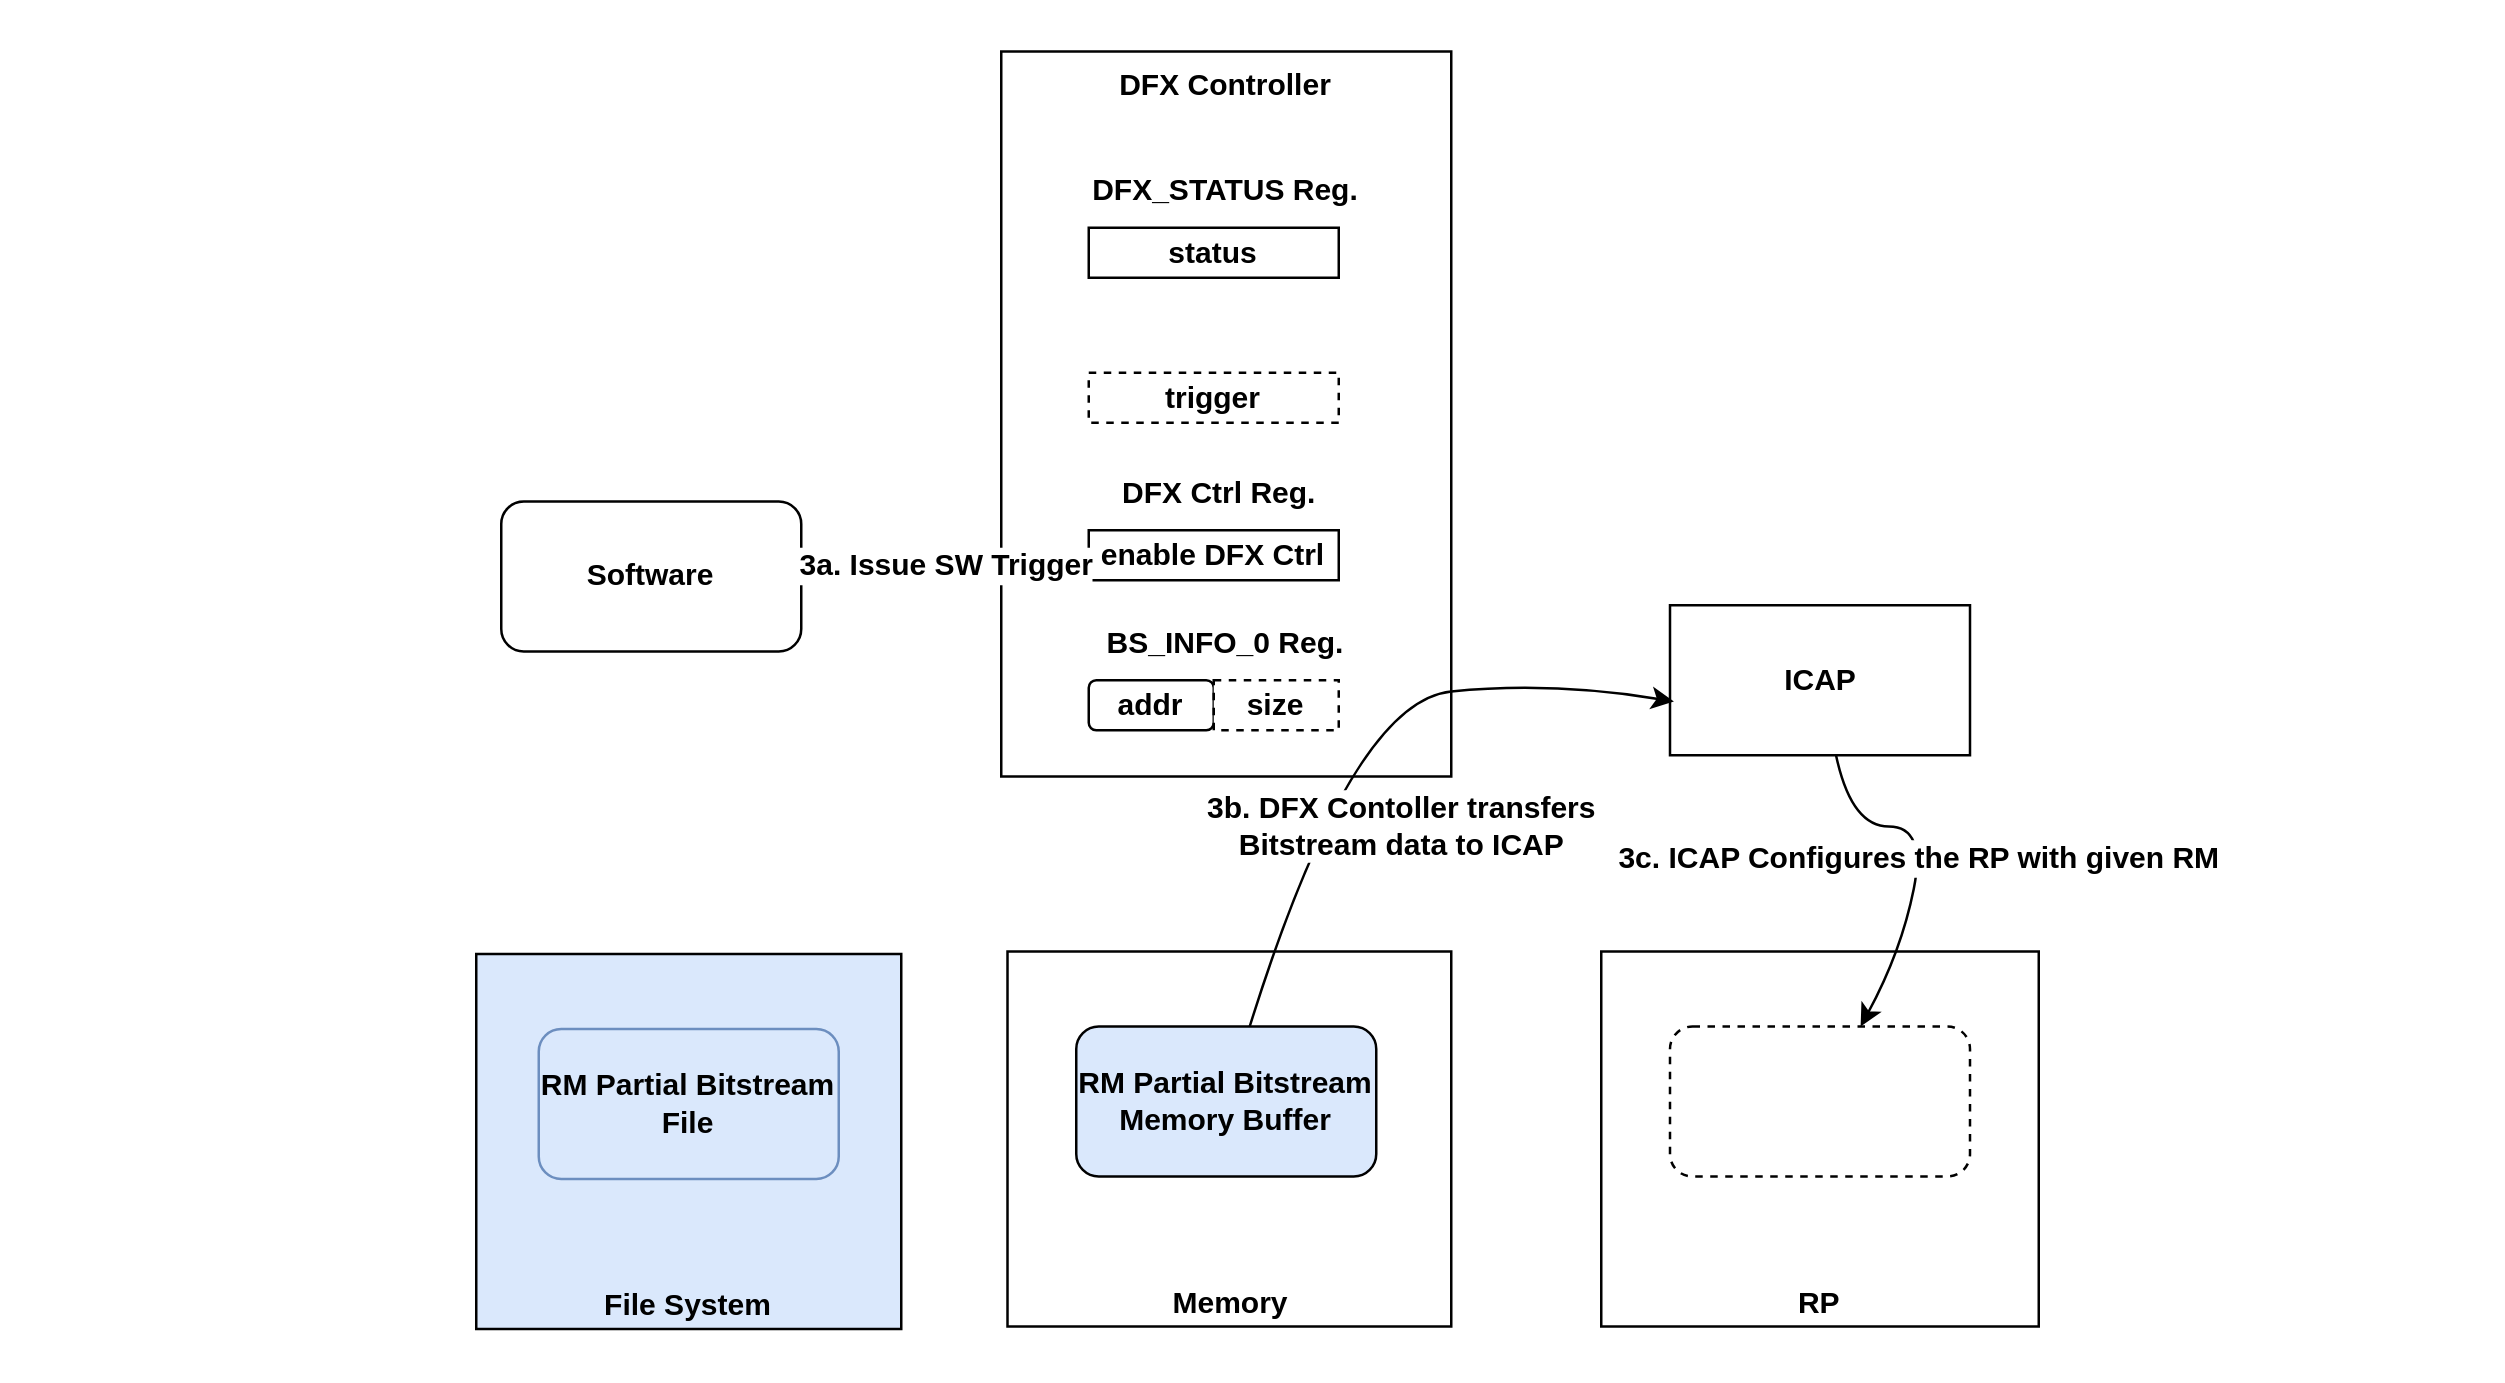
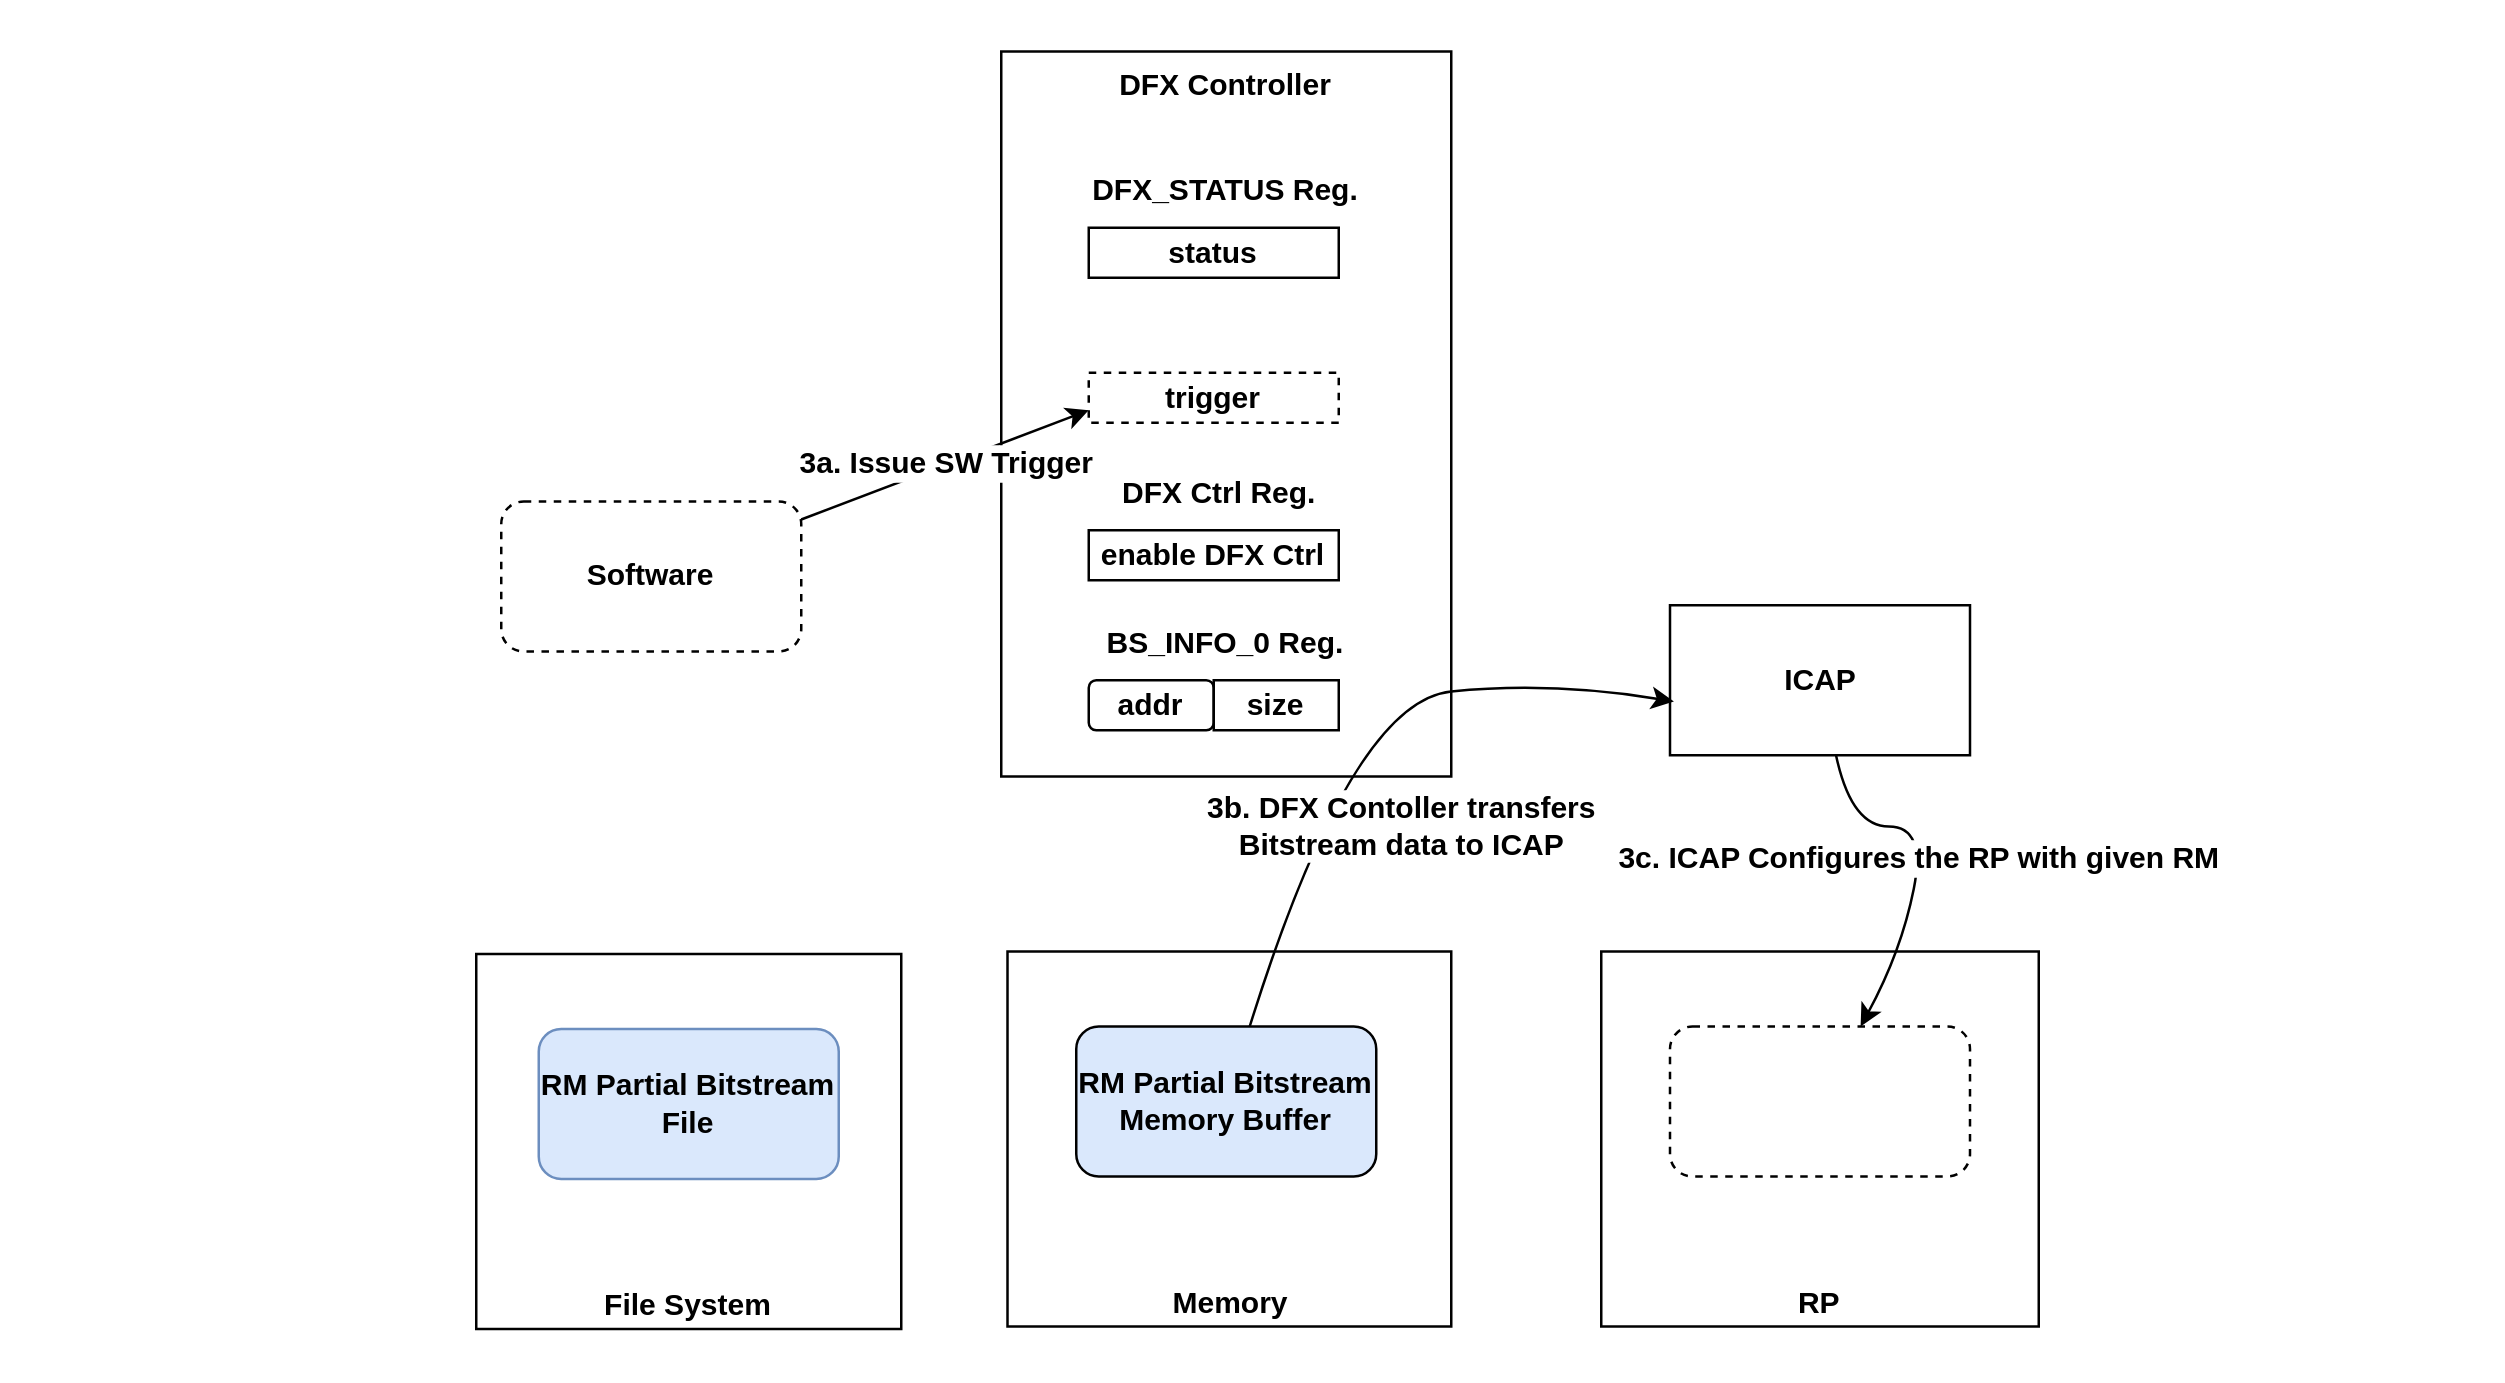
edge "Software" -> "enable DFX Ctrl": now "Software" -> "trigger"
node "Software": style solid -> dashed
node "size": style dashed -> solid
node "File System": fillcolor #dae8fc -> #ffffff
